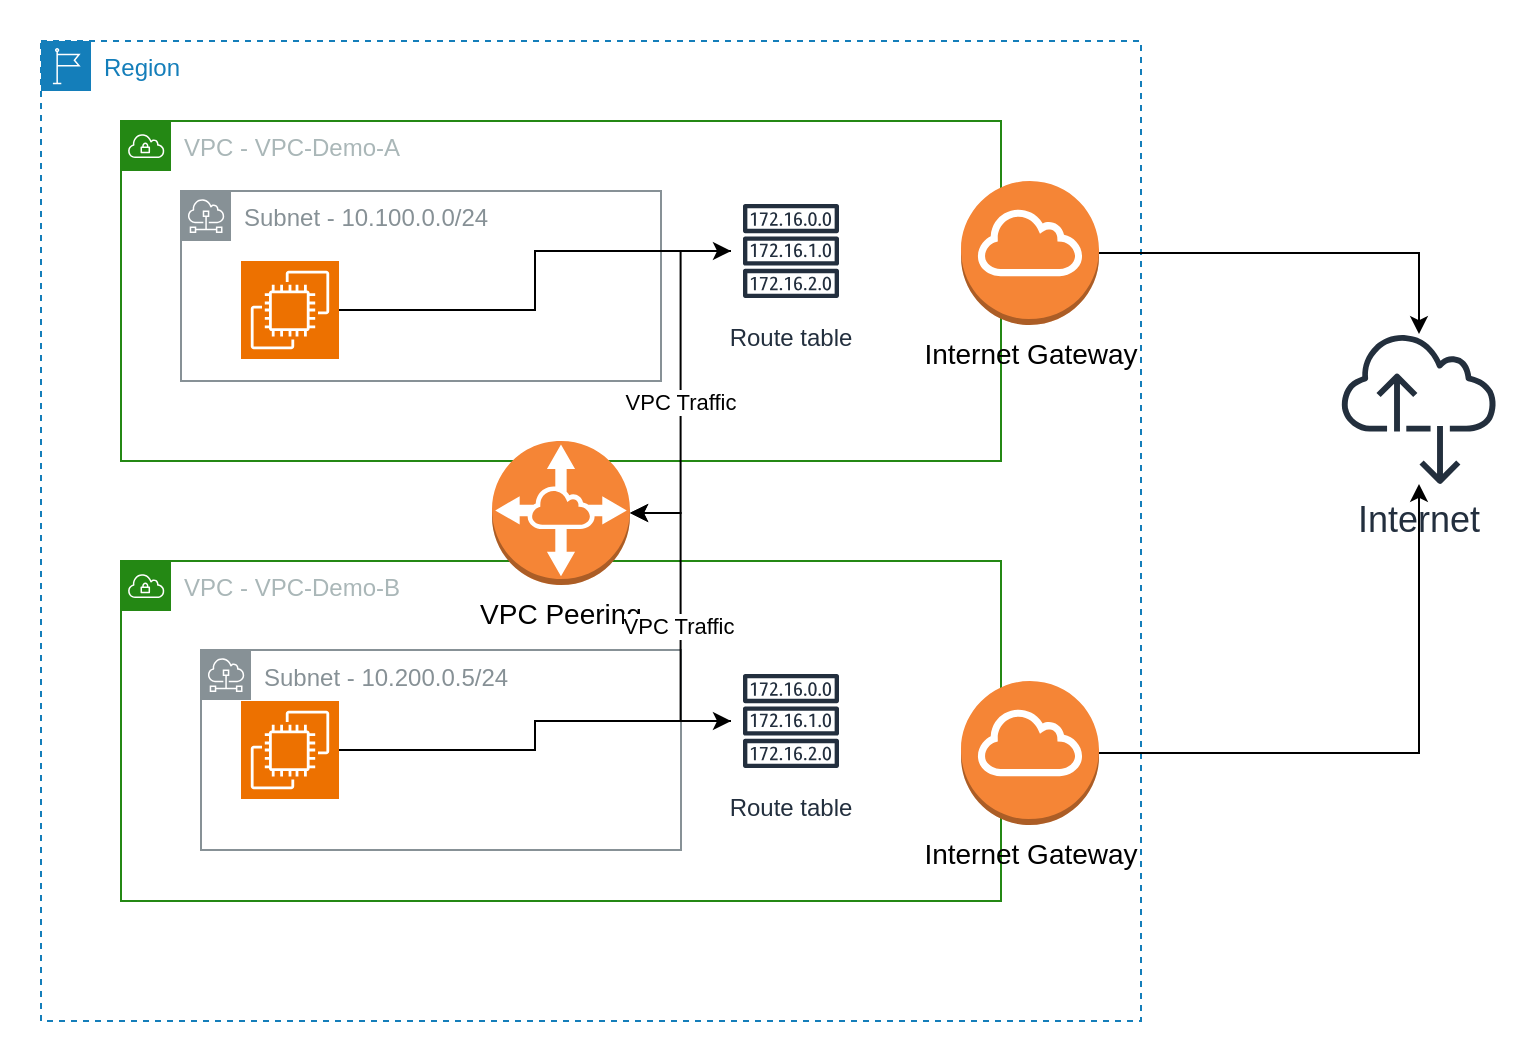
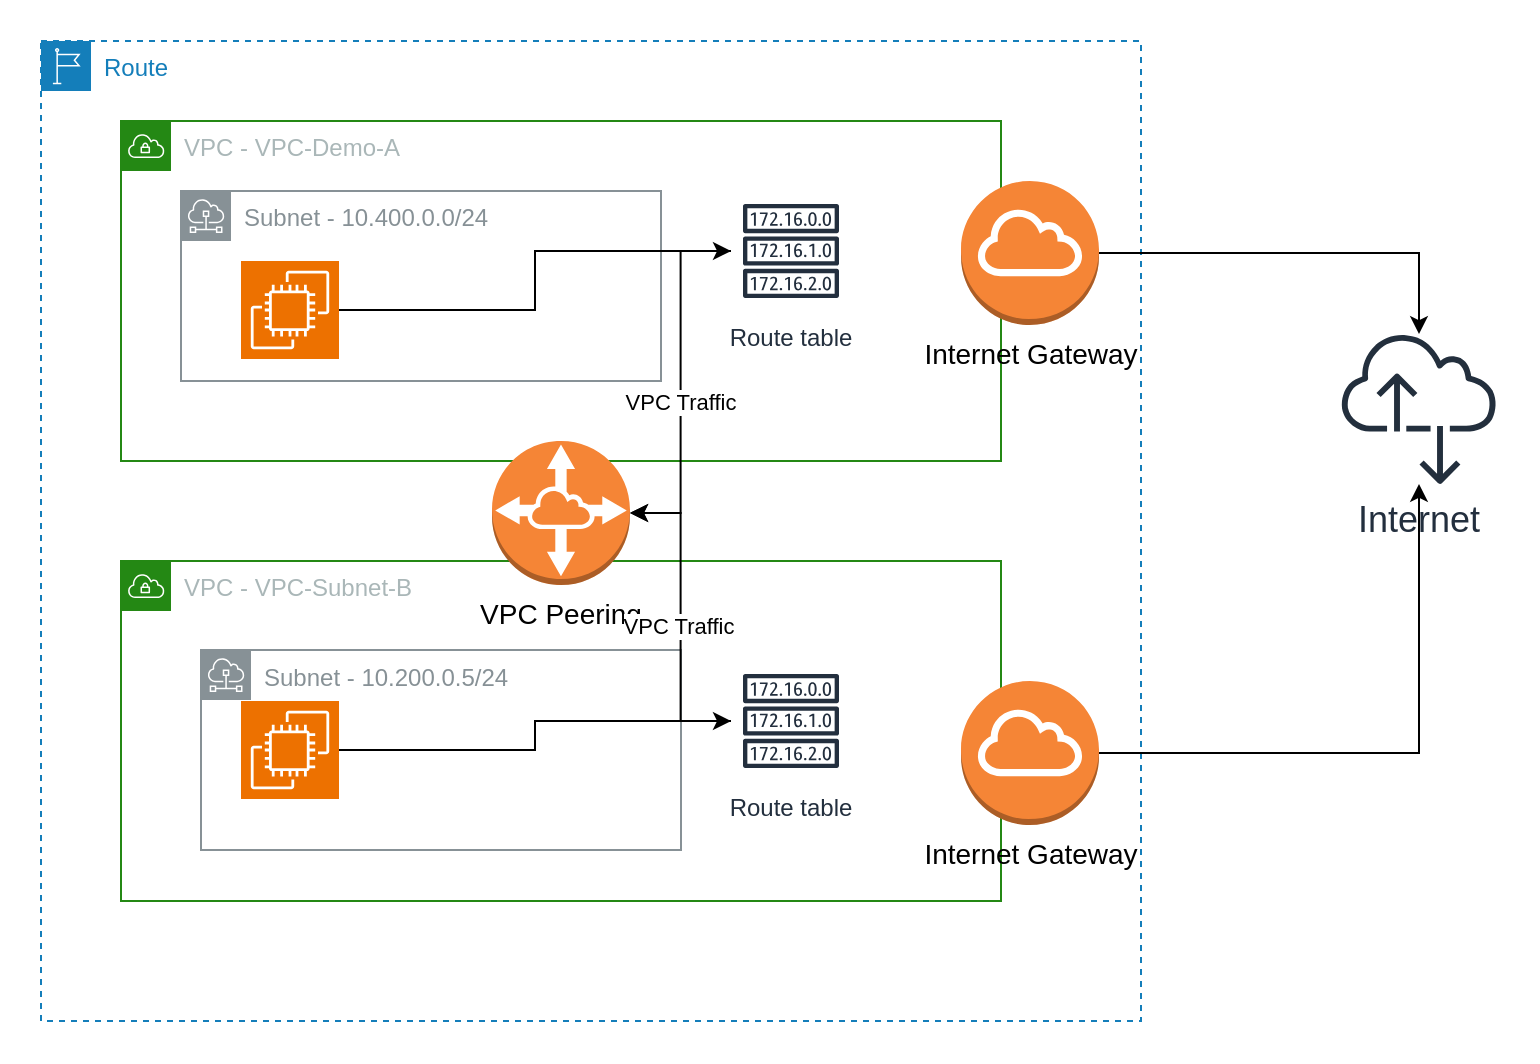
node "Region": label "Region" -> "Route"
node "Subnet - 10.100.0.0/24": label "Subnet - 10.100.0.0/24" -> "Subnet - 10.400.0.0/24"
node "VPC - VPC-Demo-B": label "VPC - VPC-Demo-B" -> "VPC - VPC-Subnet-B"
